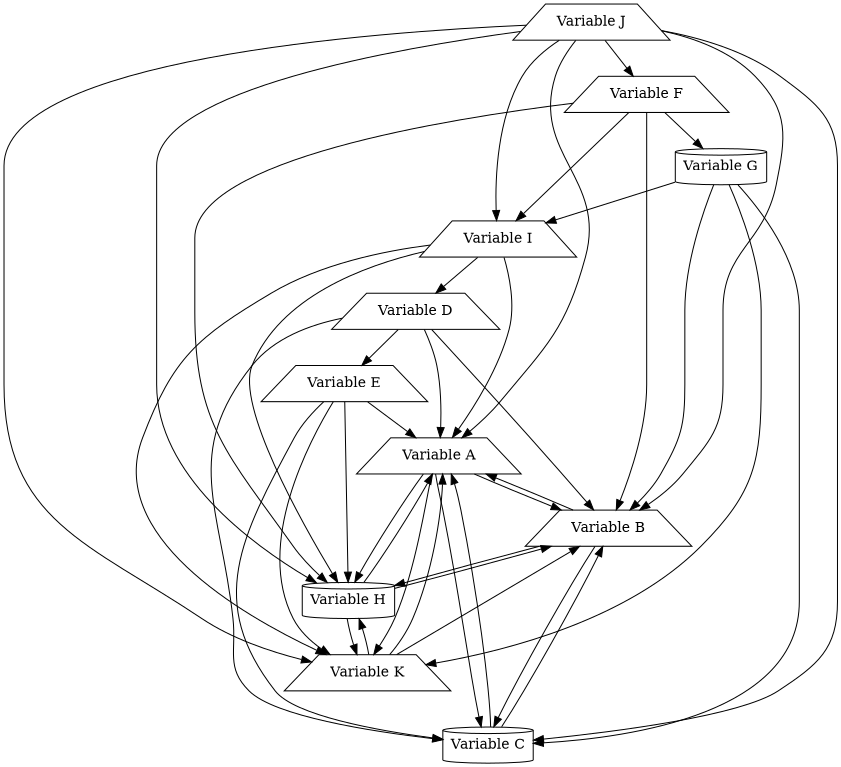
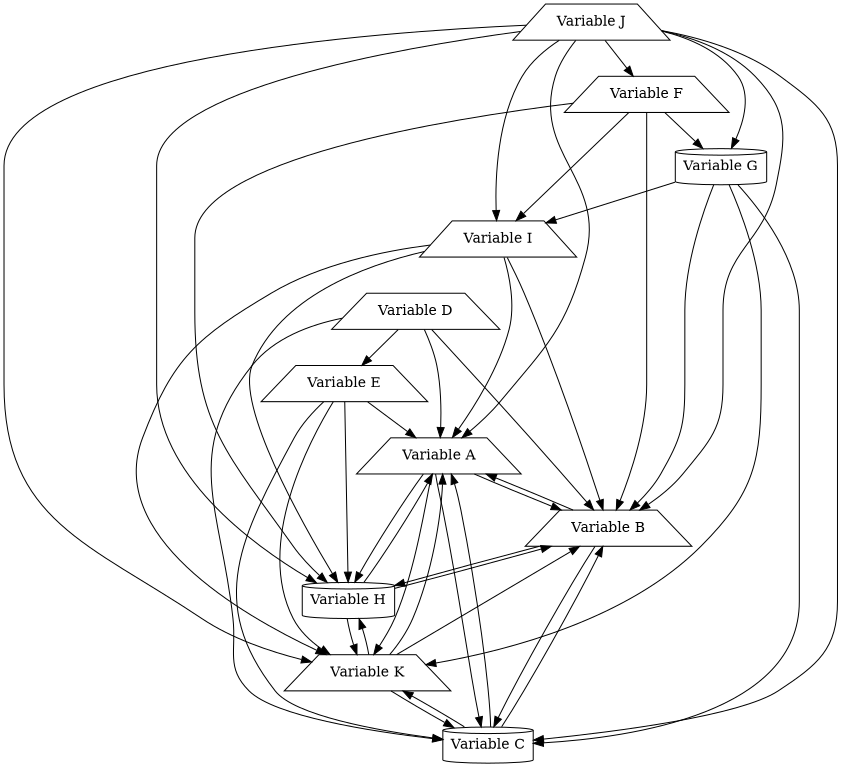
edge "Variable J" -> "Variable G": added
edge "Variable I" -> "Variable D": now "Variable I" -> "Variable B"
edge "Variable K" -> "Variable C": added
edge "Variable C" -> "Variable K": added
